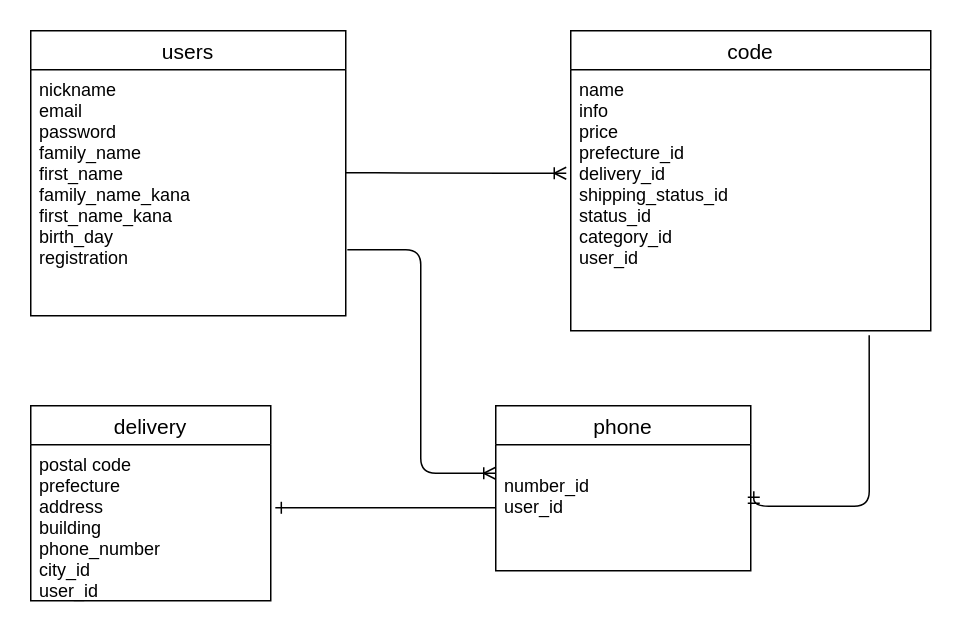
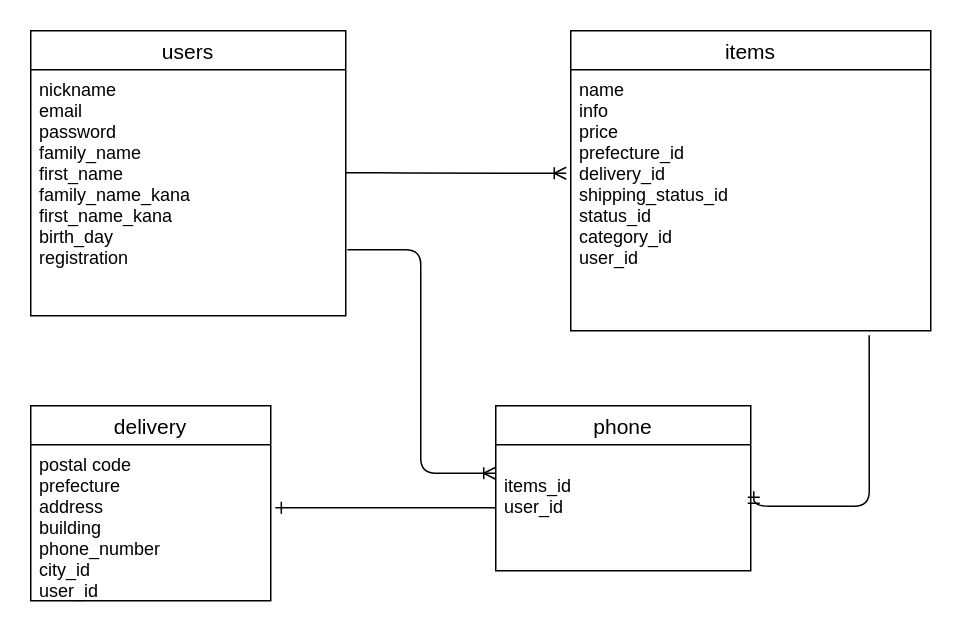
node "code": label "code" -> "items"
node "number_id user_id": label "number_id user_id" -> "items_id user_id"
